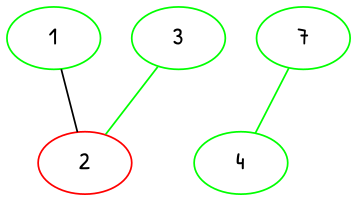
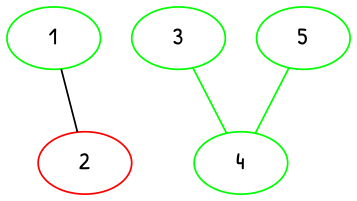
node "7": label "7" -> "5"
edge "3" -- "2": now "3" -- "4"
